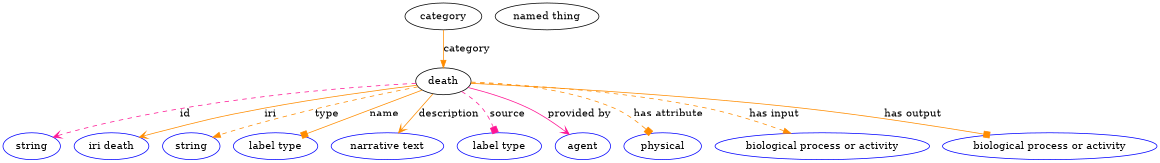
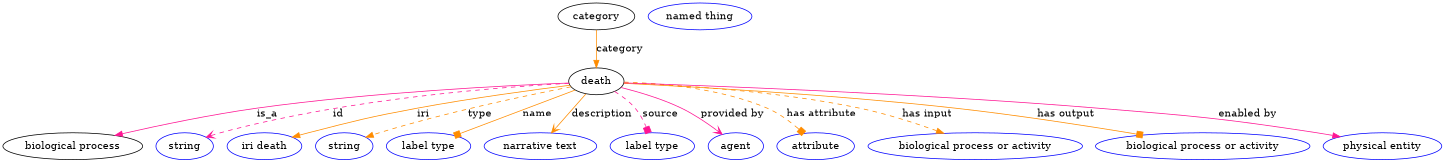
node "named thing": color black -> blue
edge "death" -> "iri death": arrowhead vee -> normal
node "biological process": added
node "physical": label "physical" -> "attribute"
node "physical entity": added
